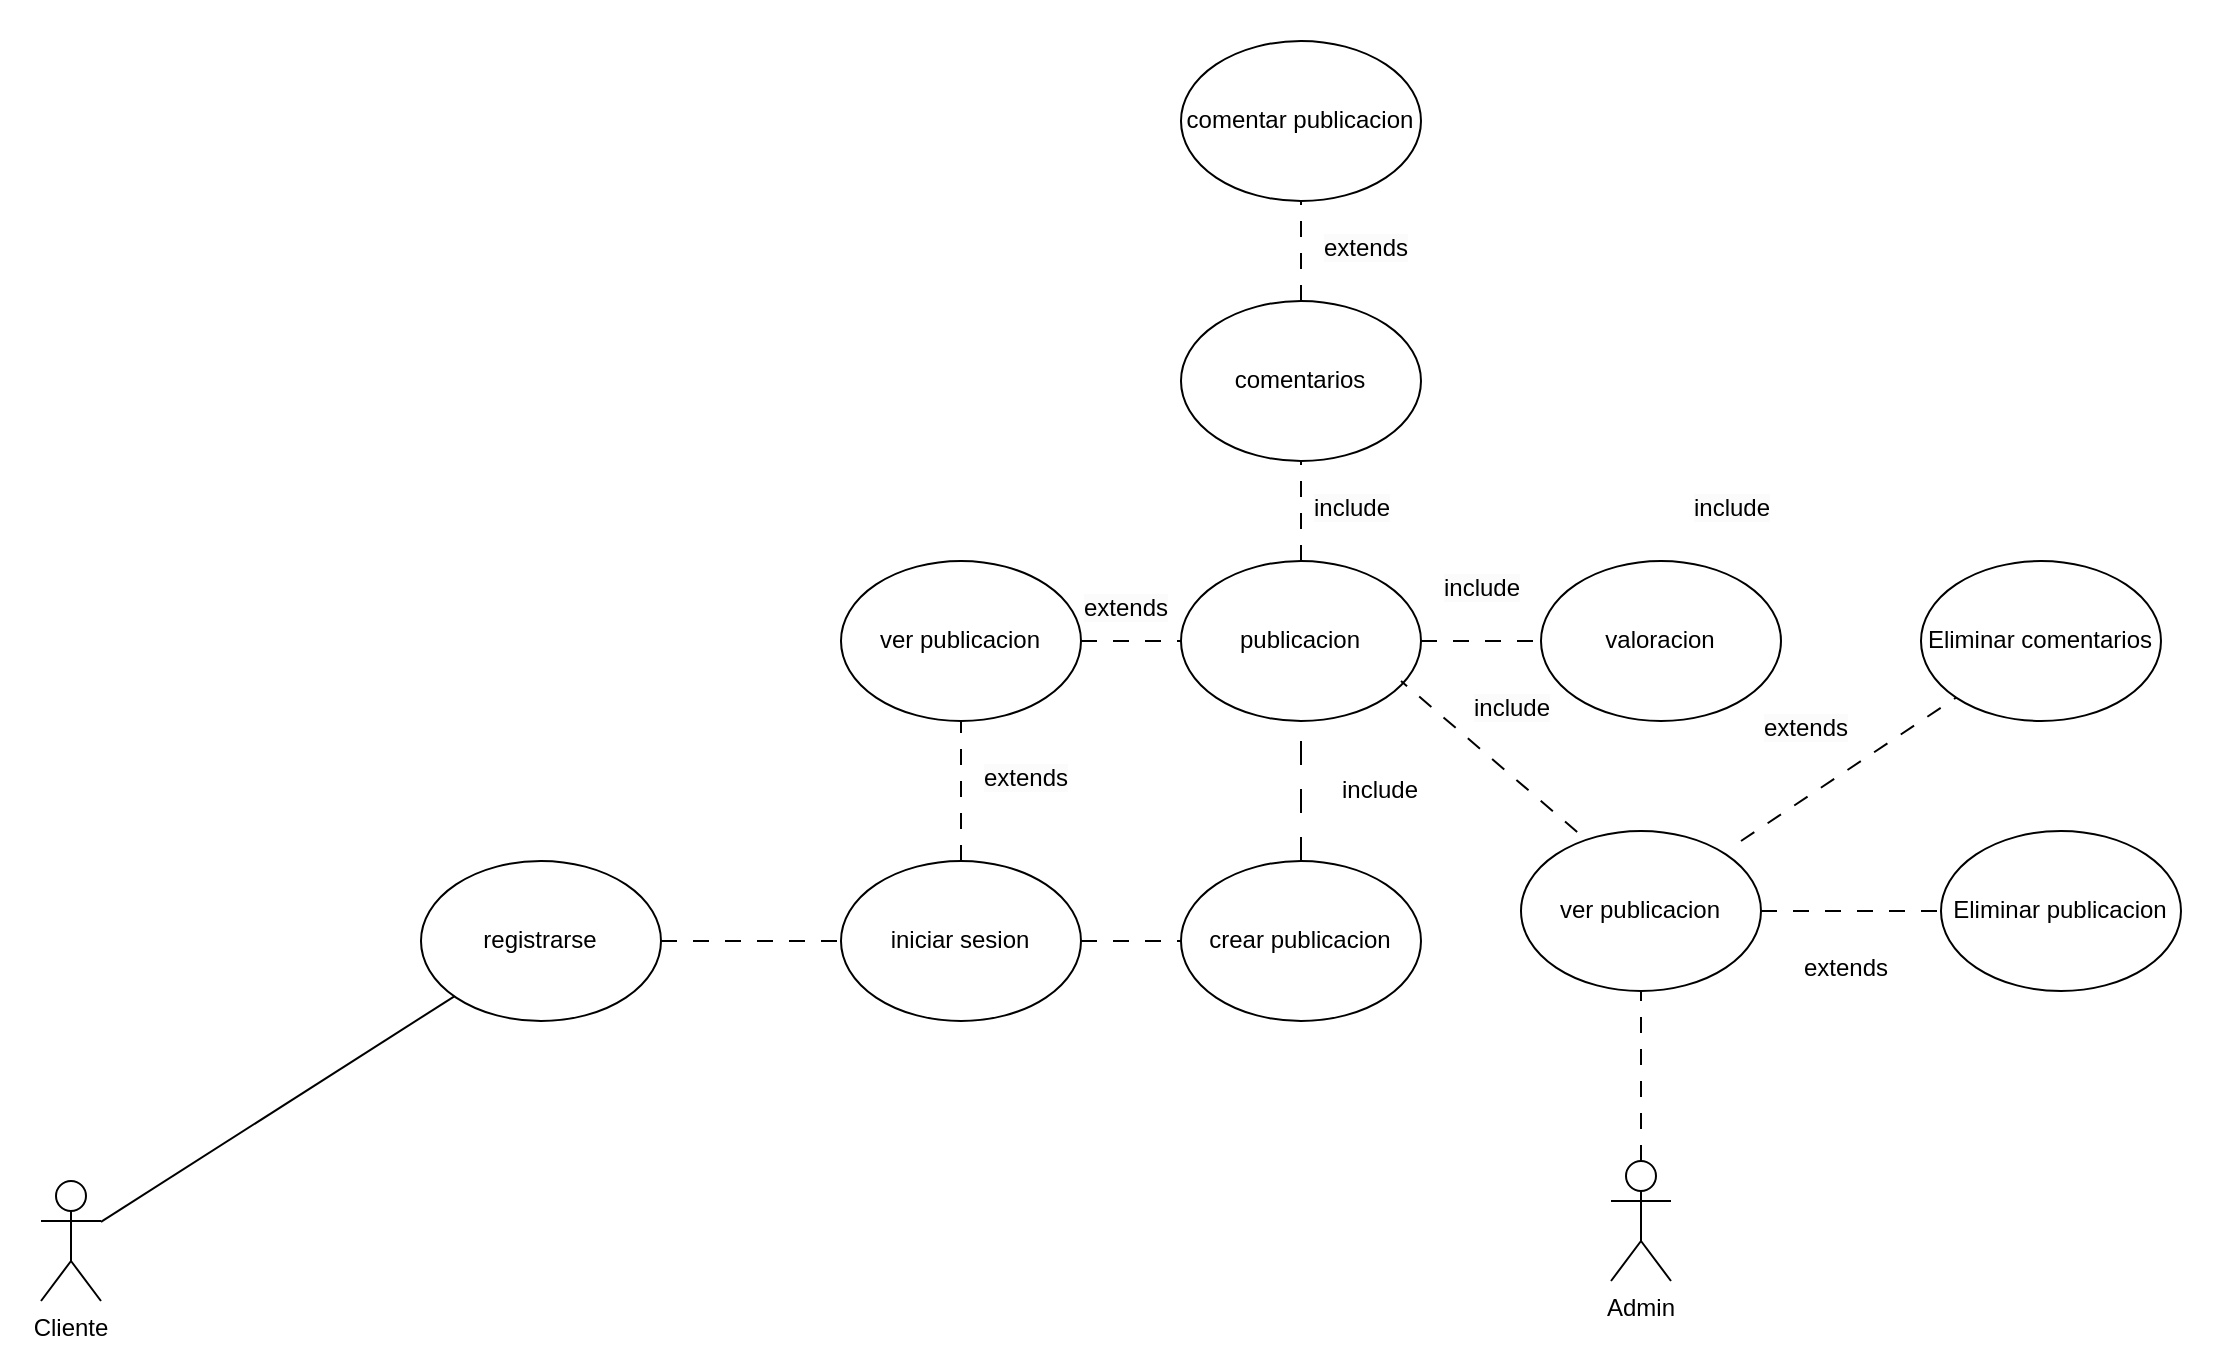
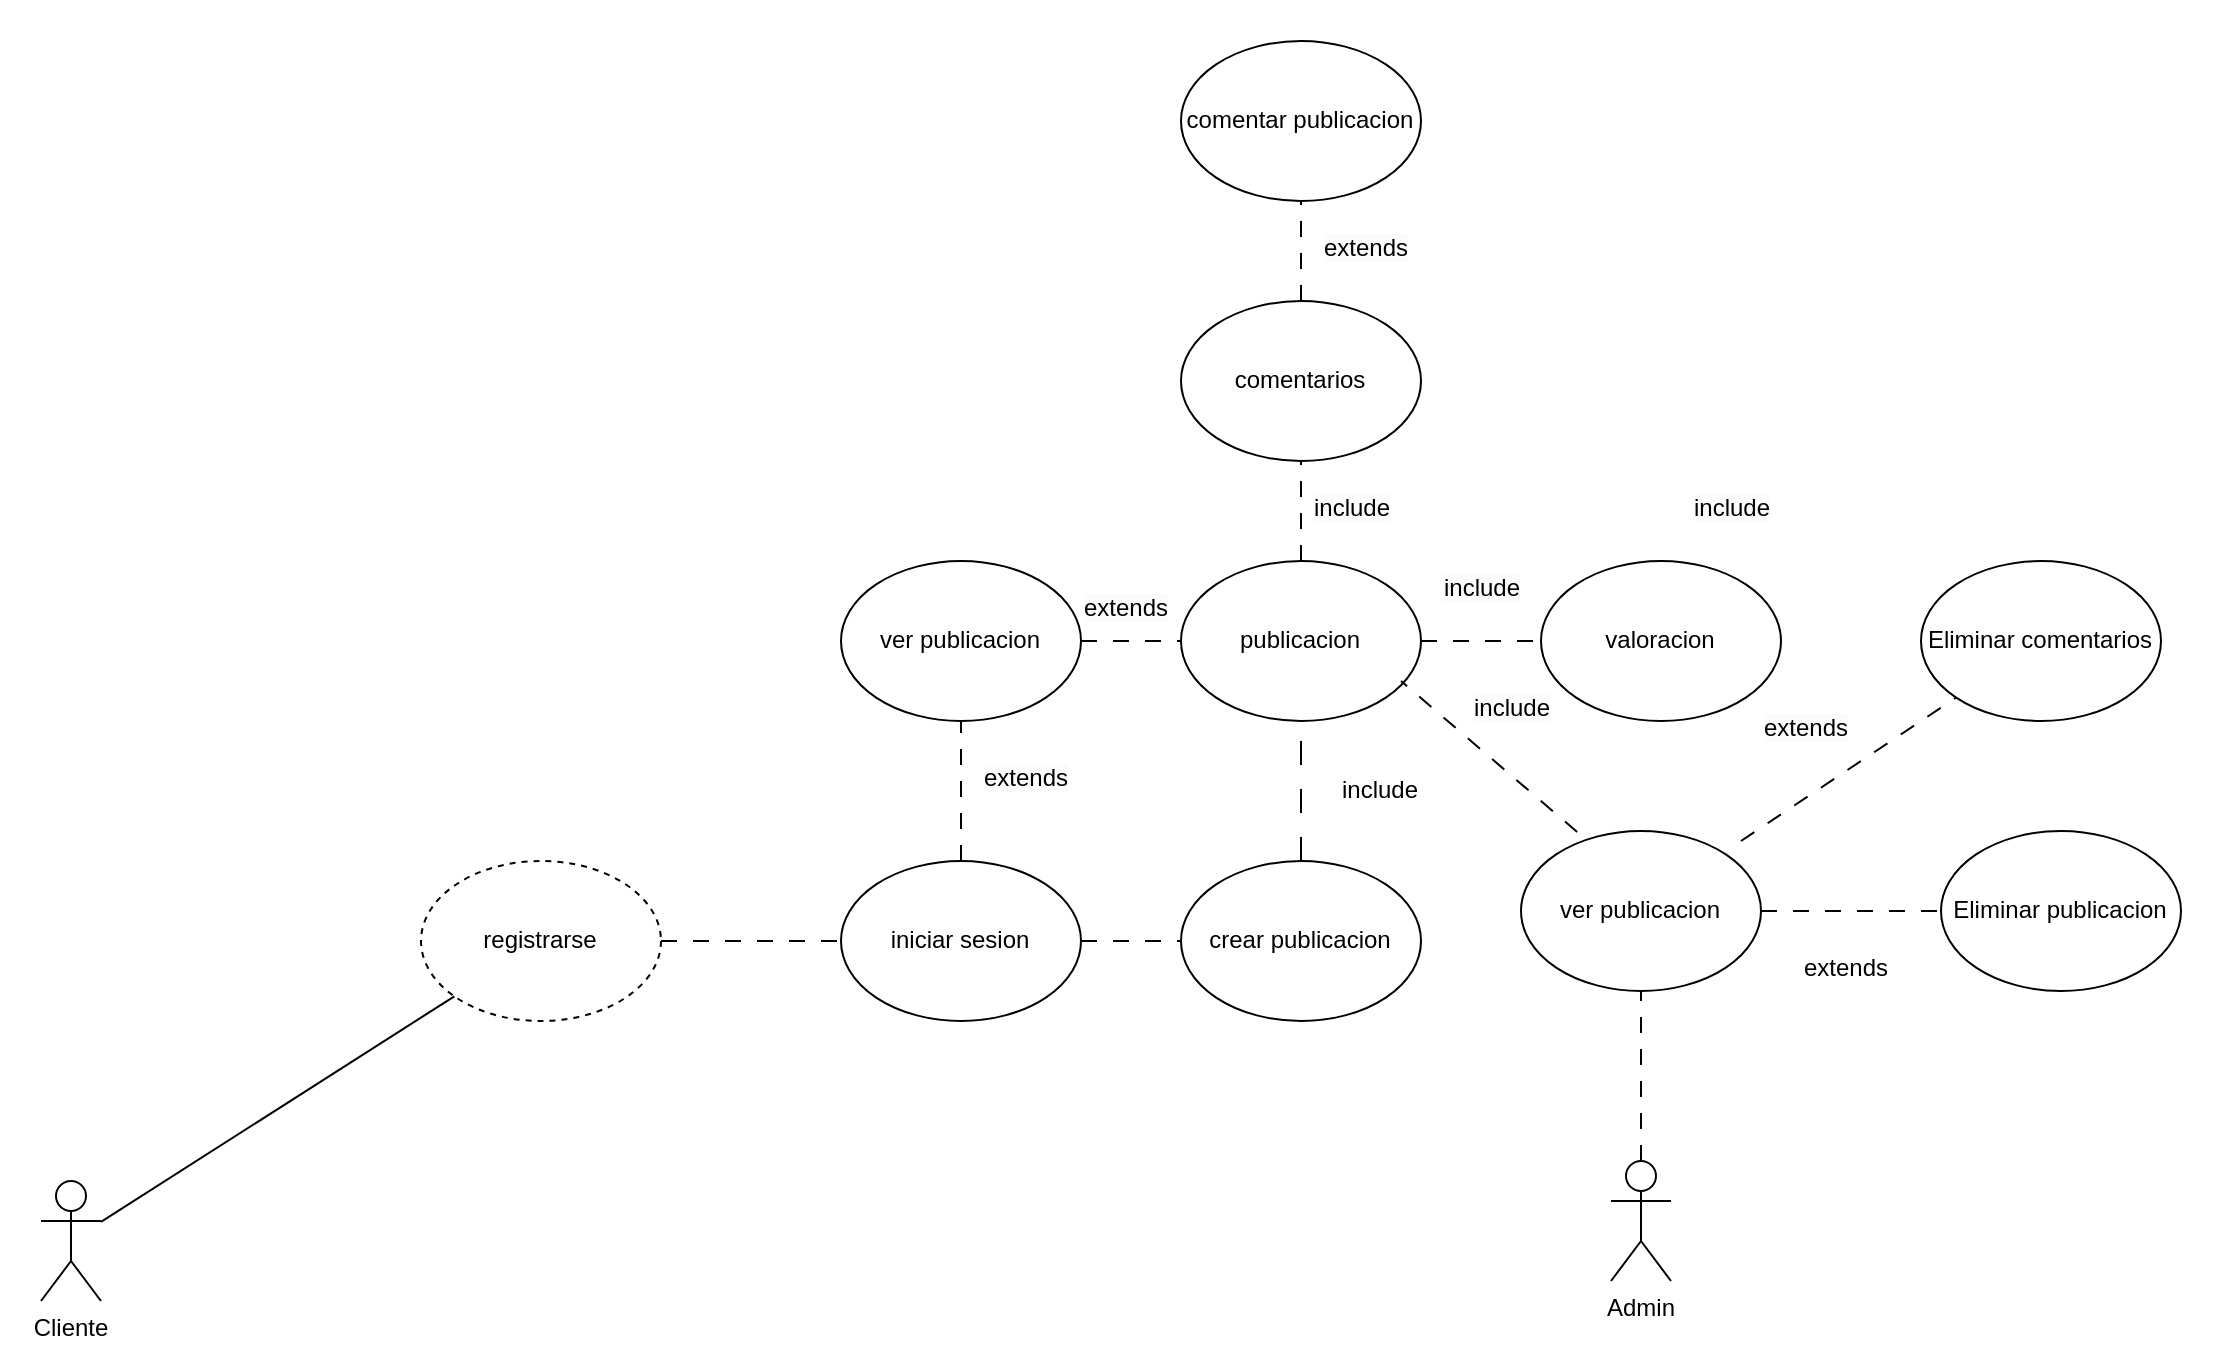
node "registrarse": style solid -> dashed
